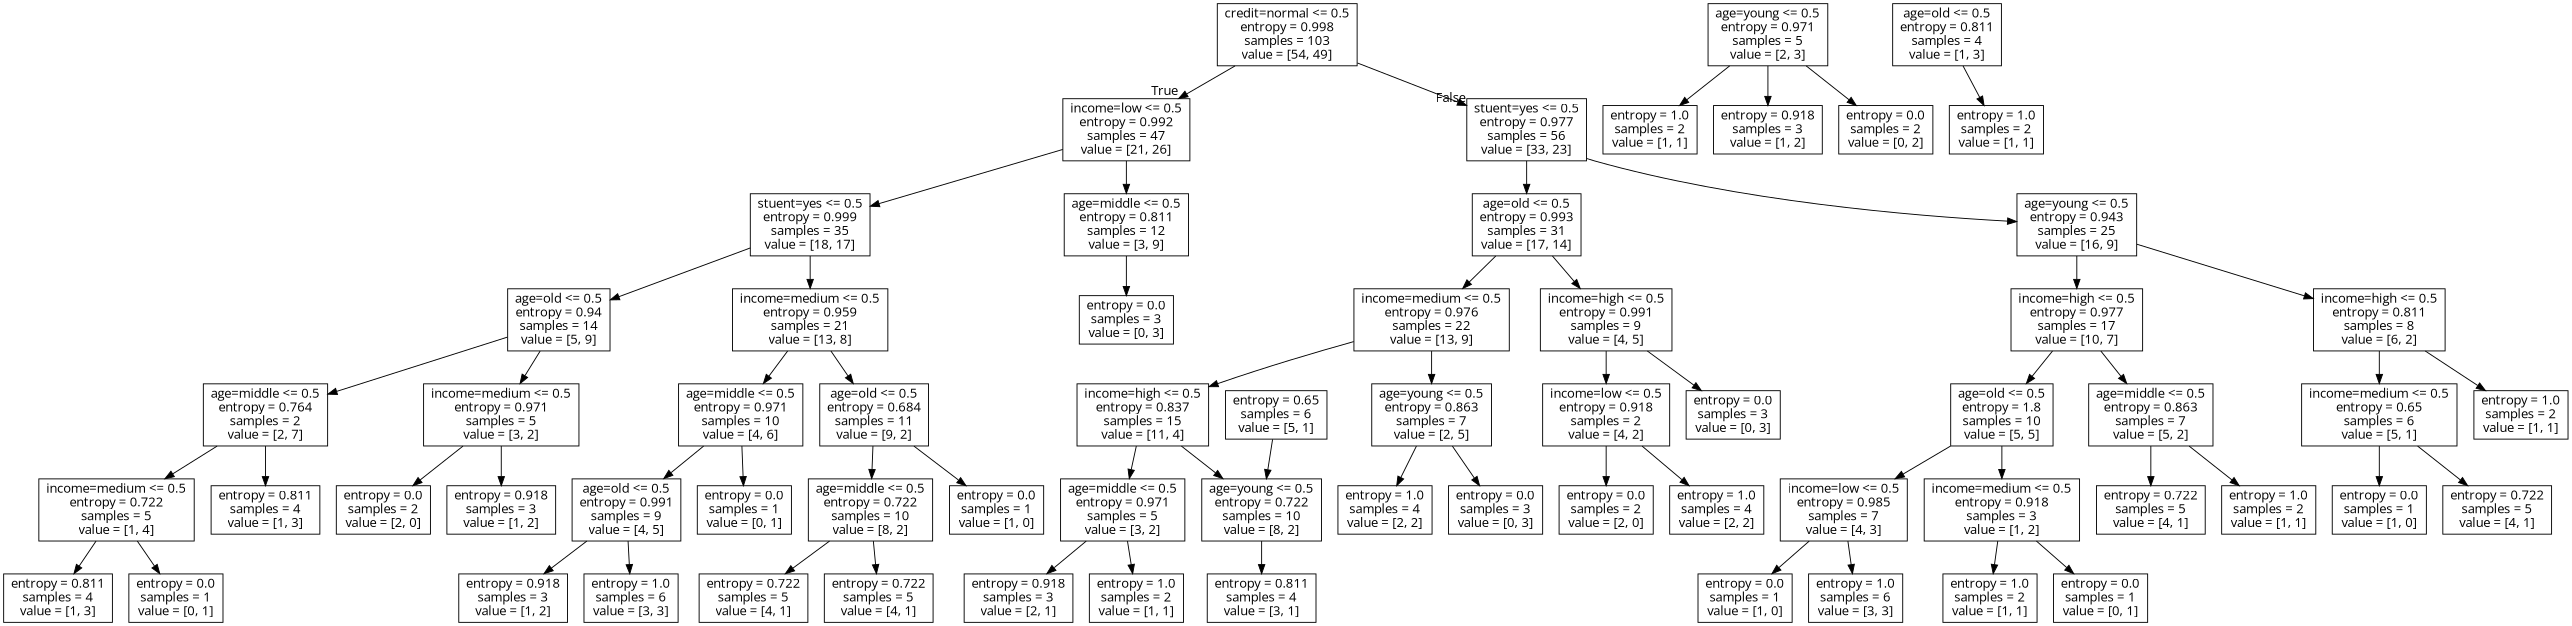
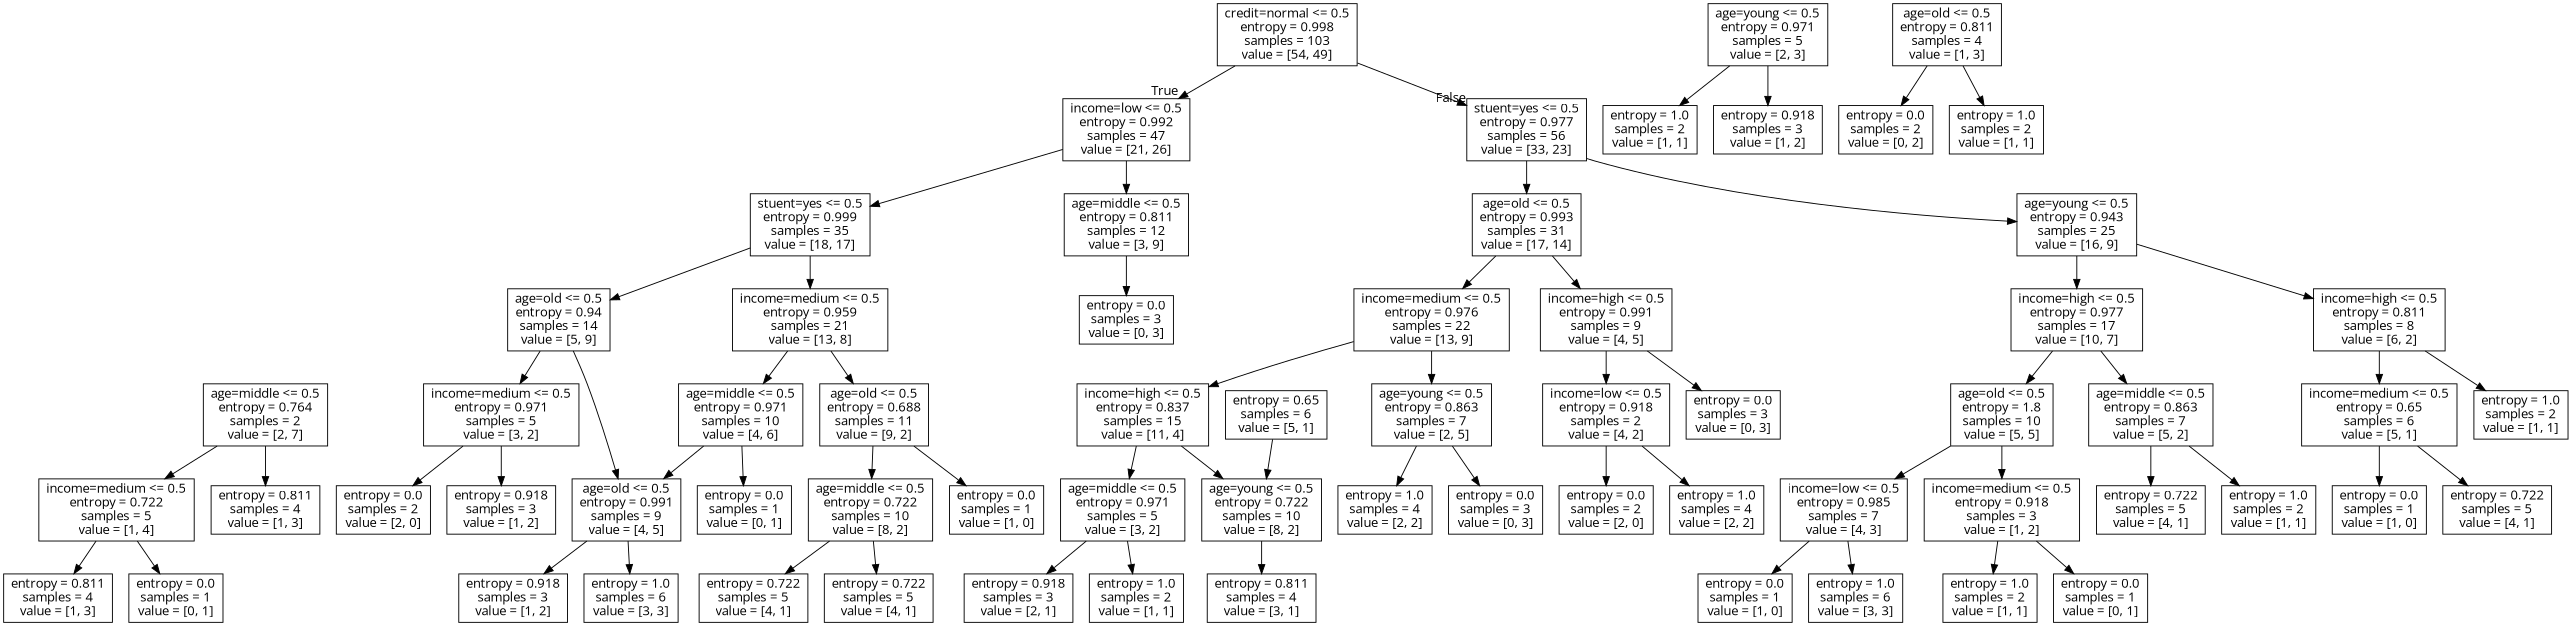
edge "age=young <= 0.5 entropy = 0.971 samples = 5 value = [2, 3]" -> "entropy = 0.0 samples = 2 value = [0, 2]": now "age=old <= 0.5 entropy = 0.811 samples = 4 value = [1, 3]" -> "entropy = 0.0 samples = 2 value = [0, 2]"
edge "age=old <= 0.5 entropy = 0.94 samples = 14 value = [5, 9]" -> "age=middle <= 0.5 entropy = 0.764 samples = 2 value = [2, 7]": now "age=old <= 0.5 entropy = 0.94 samples = 14 value = [5, 9]" -> "age=old <= 0.5 entropy = 0.991 samples = 9 value = [4, 5]"
node "age=old <= 0.5 entropy = 0.684 samples = 11 value = [9, 2]": label "age=old <= 0.5 entropy = 0.684 samples = 11 value = [9, 2]" -> "age=old <= 0.5 entropy = 0.688 samples = 11 value = [9, 2]"
